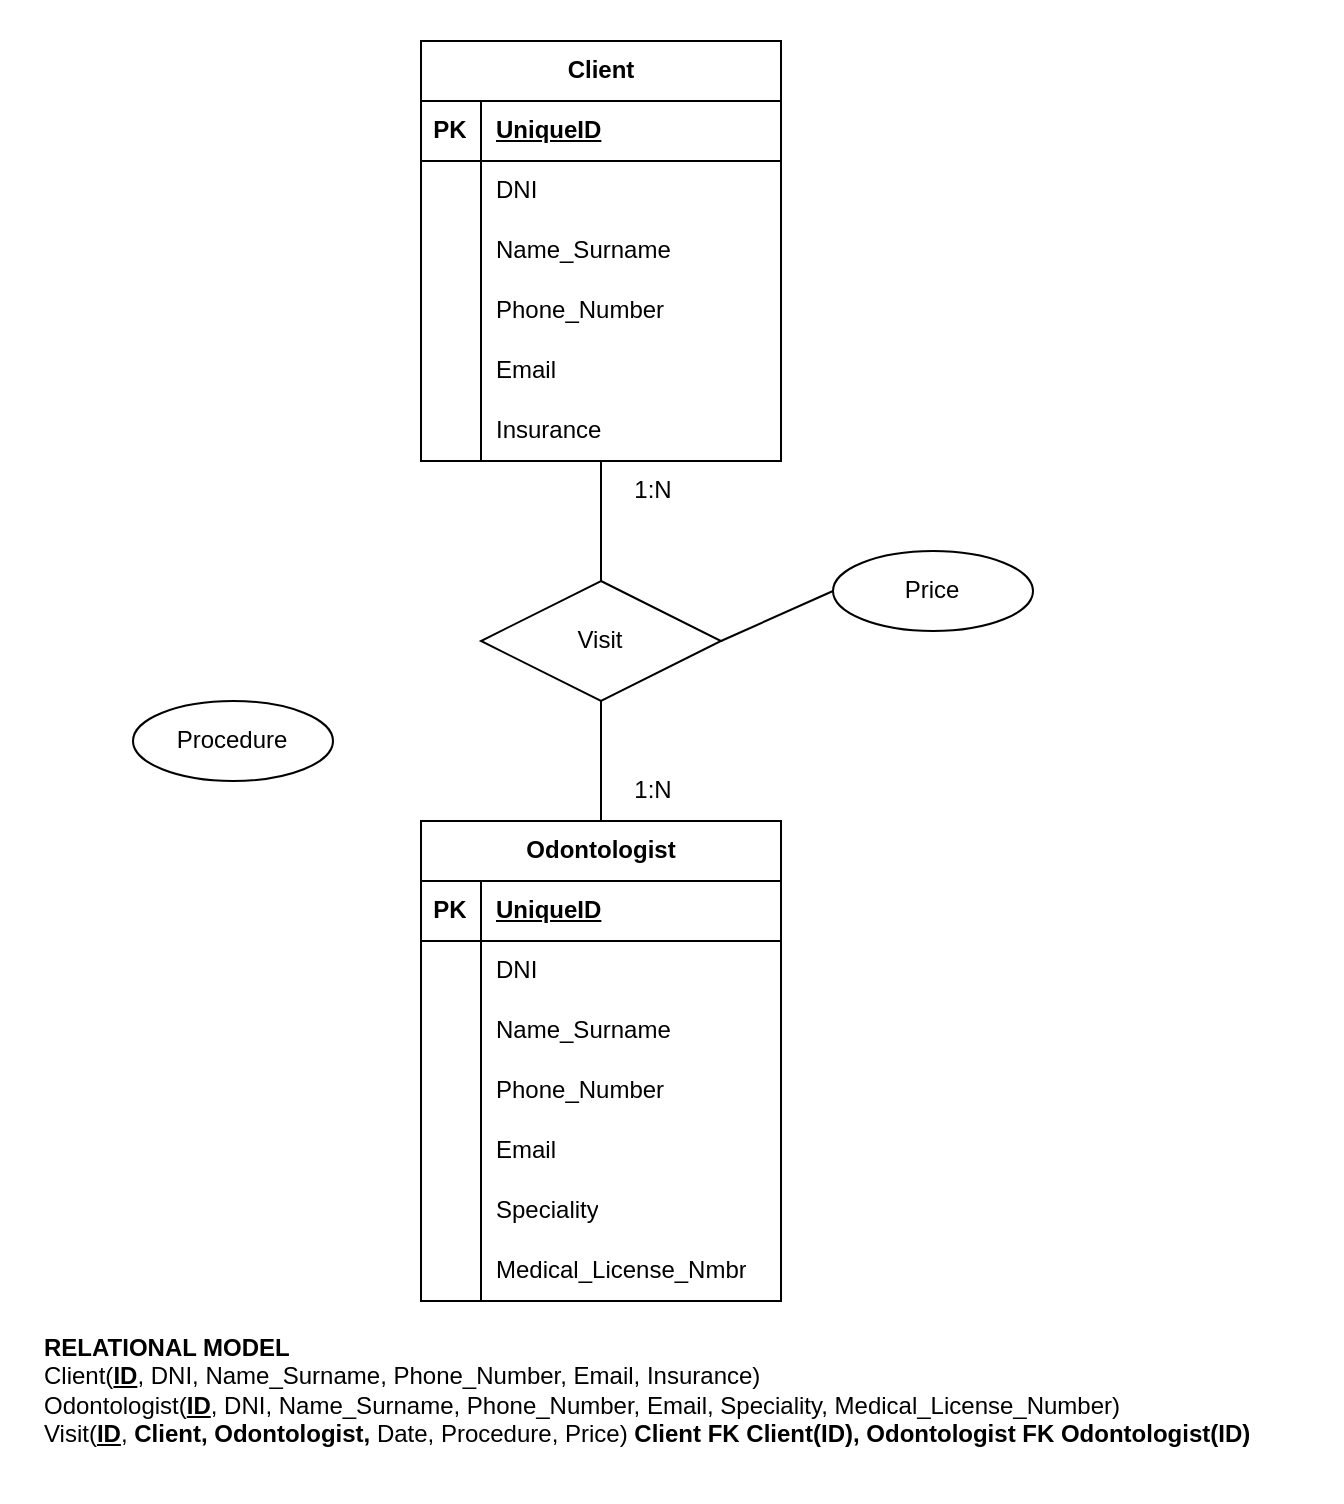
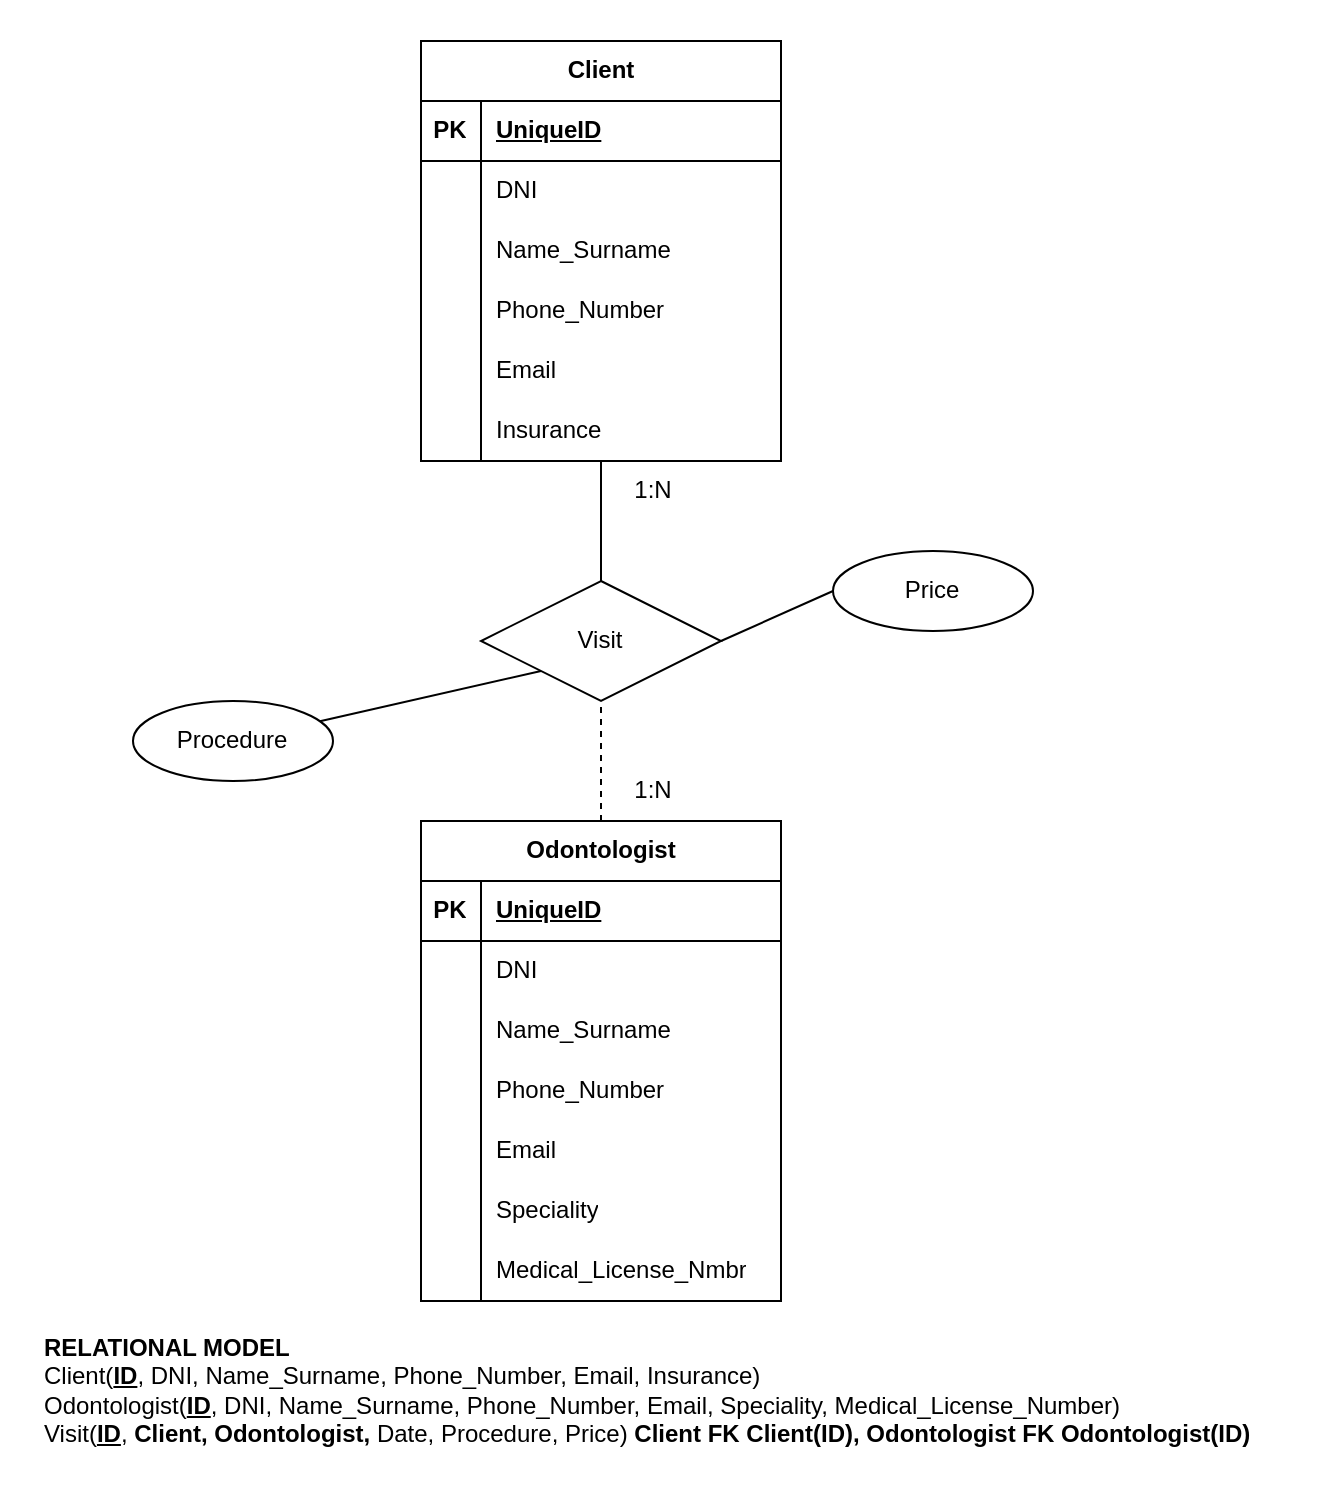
edge "Visit" -- "Procedure": added
edge "Visit" -- "Odontologist": style solid -> dashed
